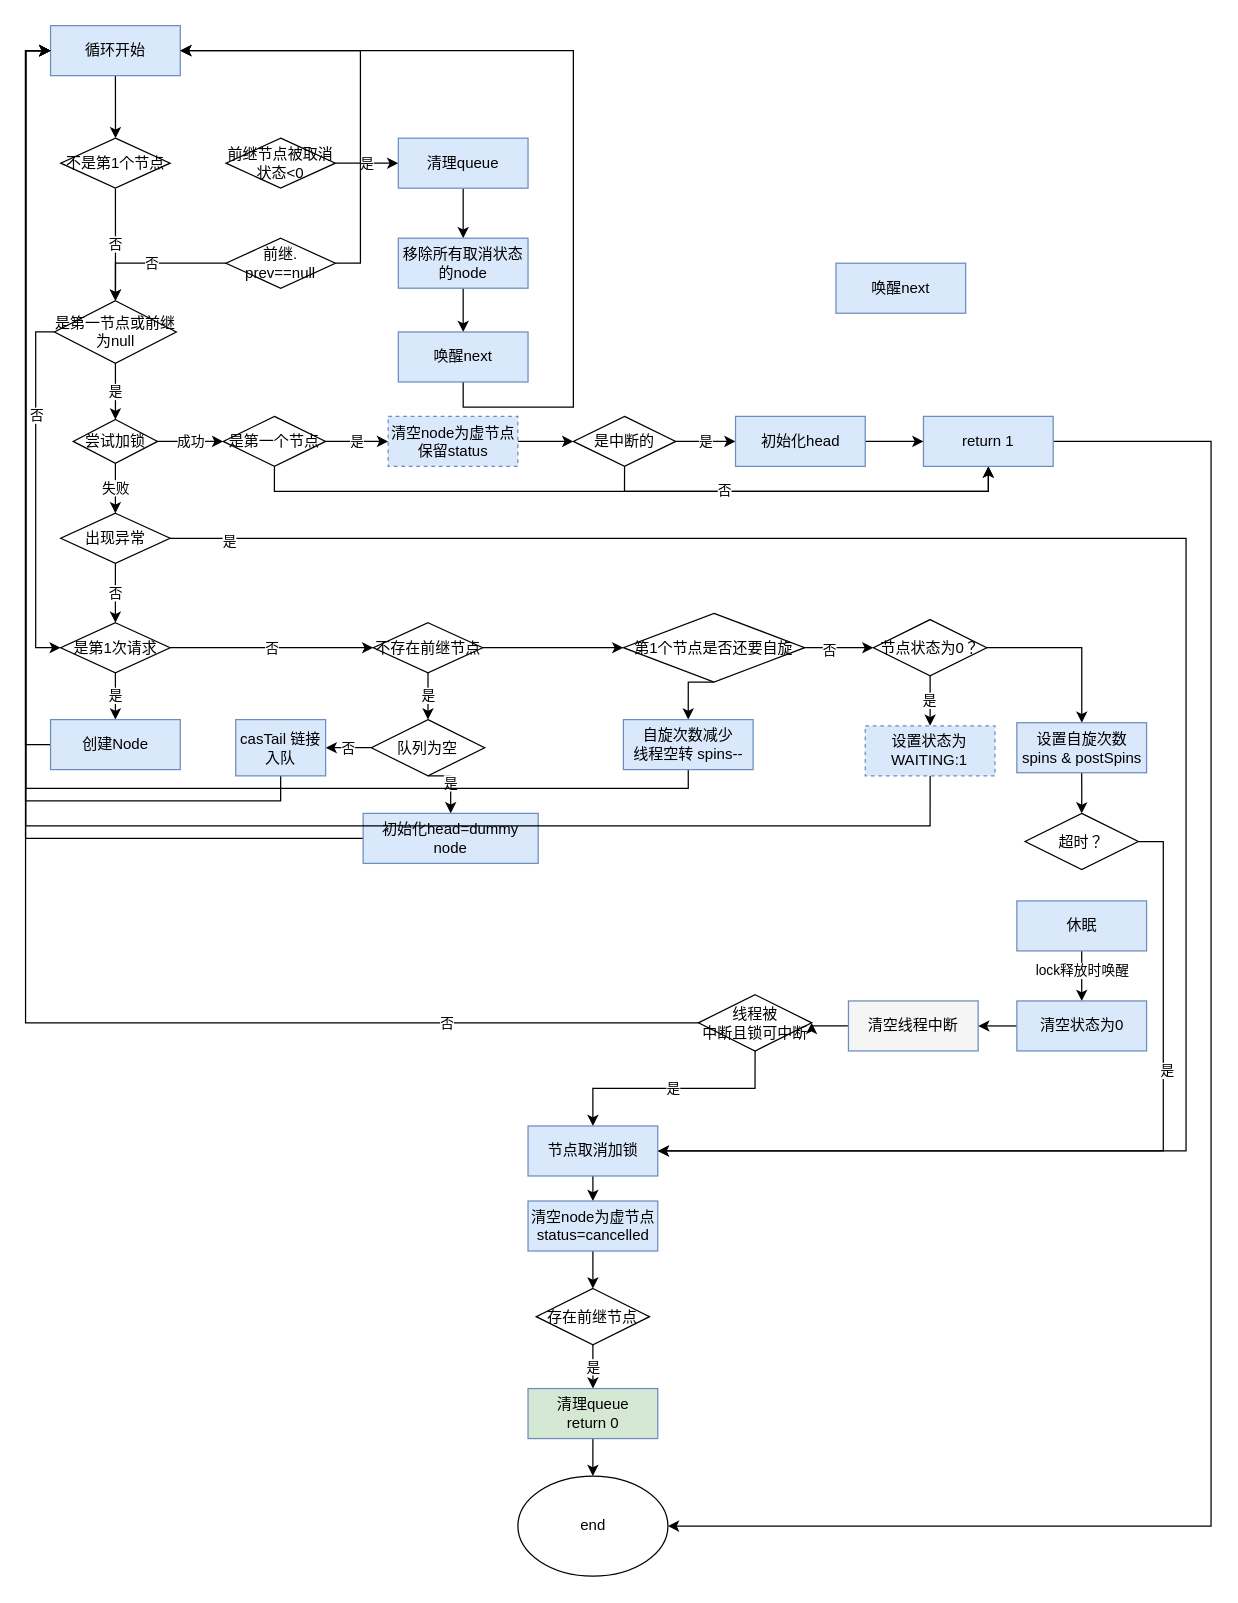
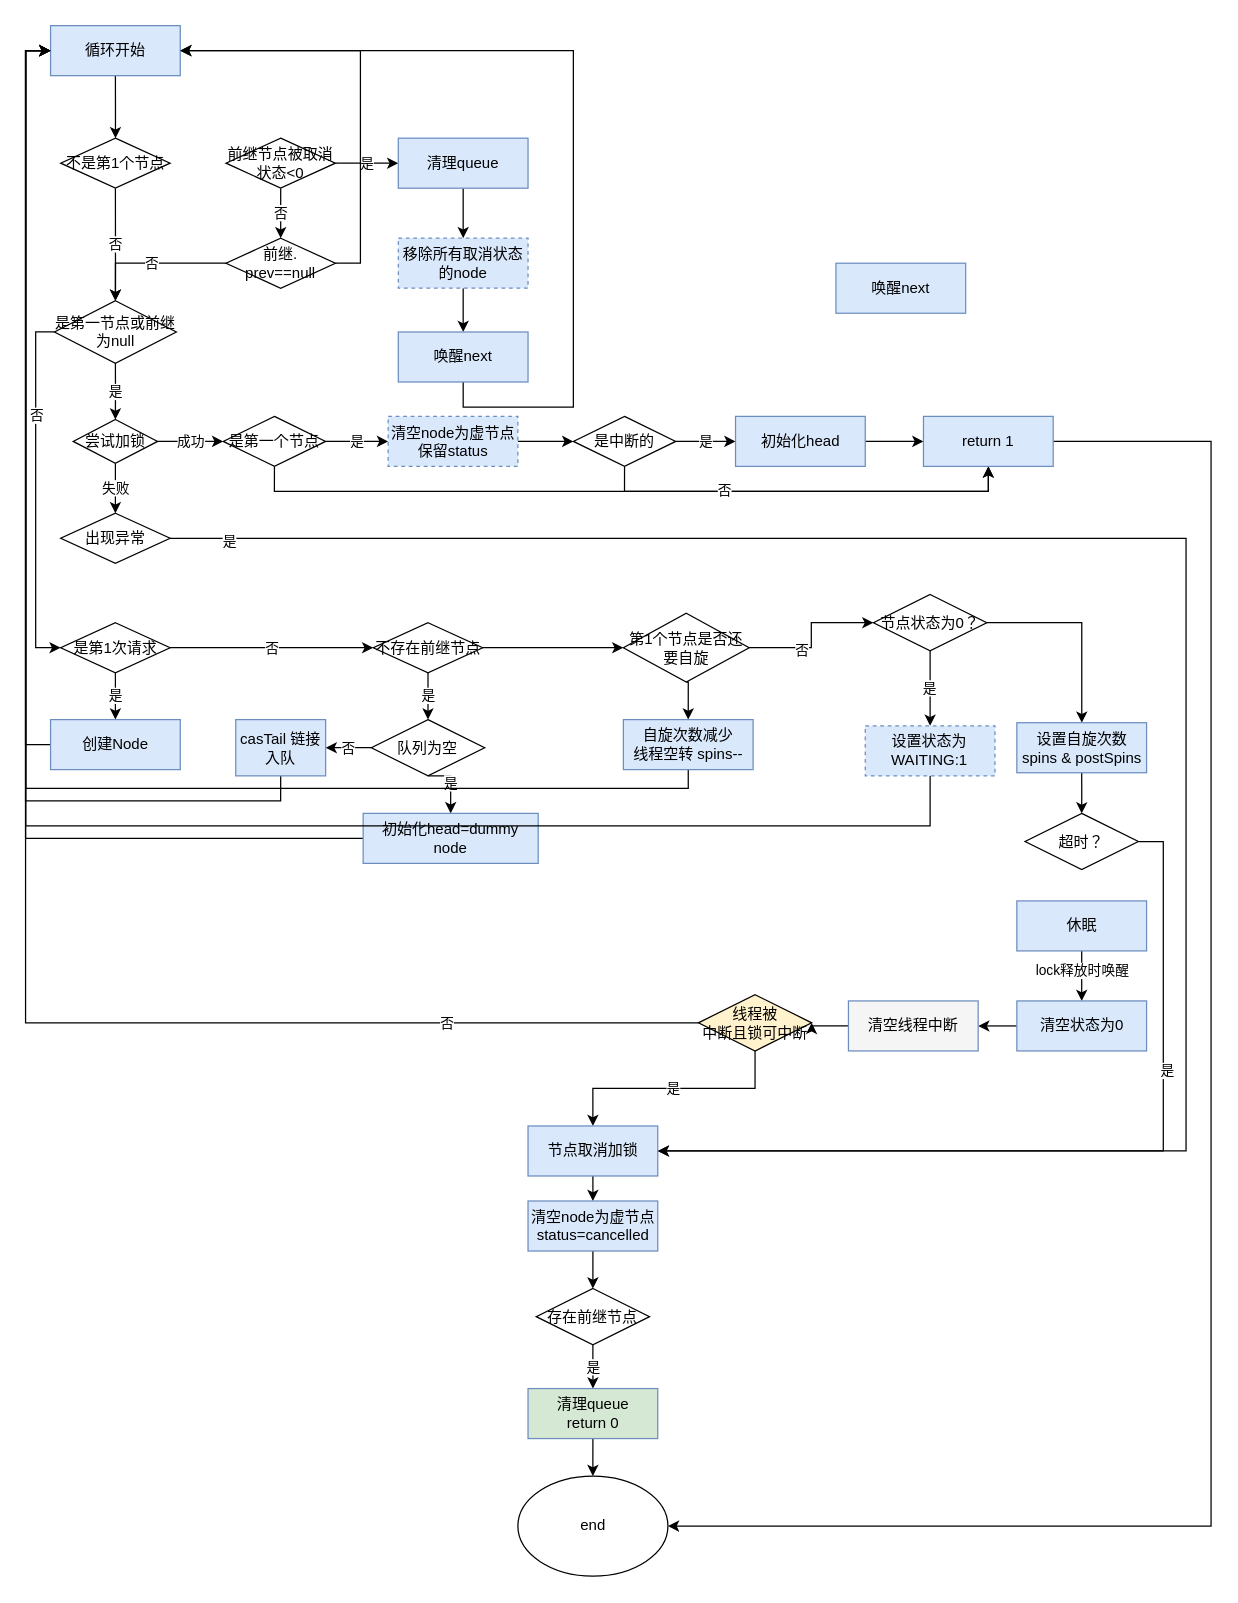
edge "前继节点被取消 状态<0" -> "前继. prev==null": added, label "否"
node "移除所有取消状态的node": style solid -> dashed
edge "出现异常" -> "是第1次请求": removed, label "否"
node "第1个节点是否还要自旋": size 181x69 -> 126x69
node "节点状态为0？": moved (930, 648) -> (930, 623)
node "线程被 中断且锁可中断": fillcolor #ffffff -> #fff2cc
